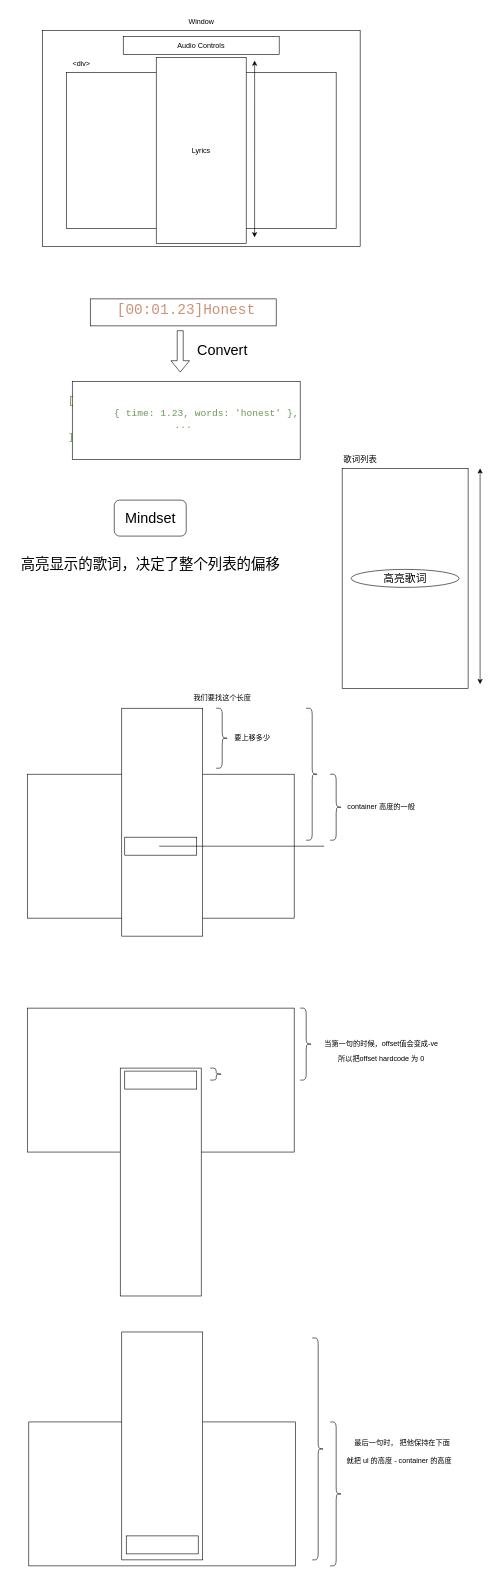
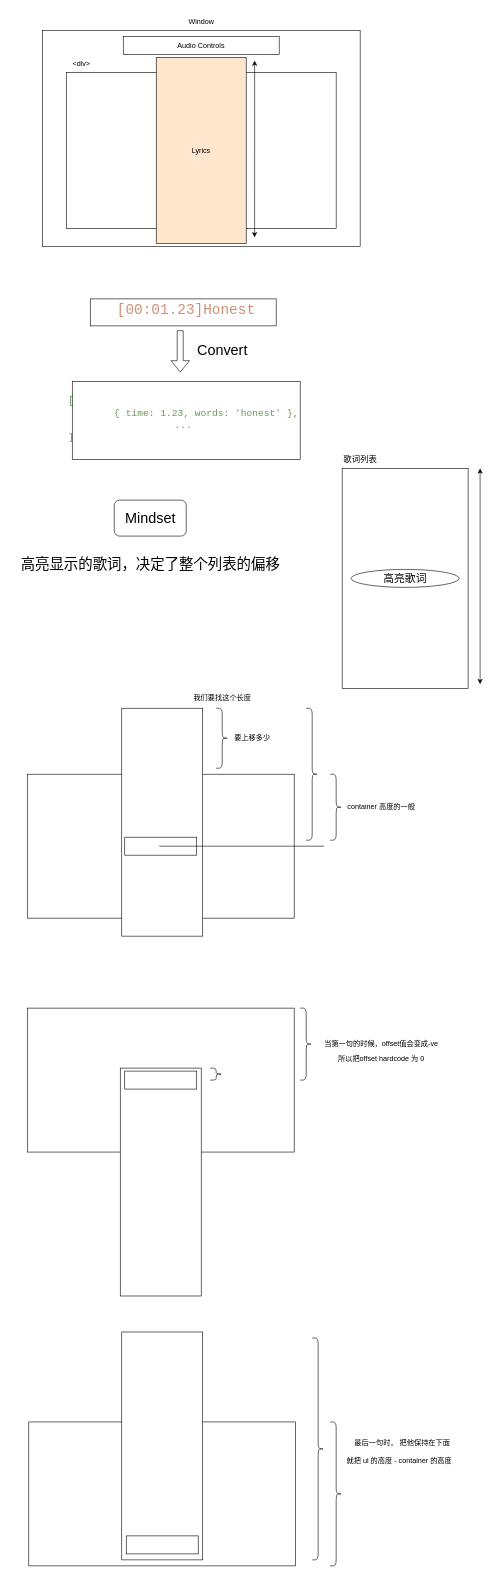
node "Lyrics": fillcolor #ffffff -> #ffe6cc
